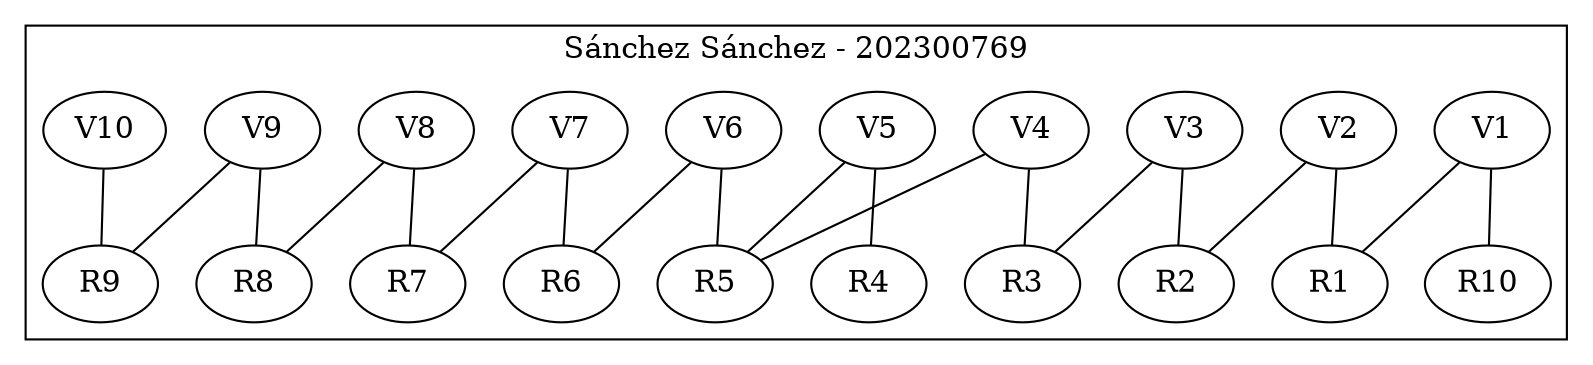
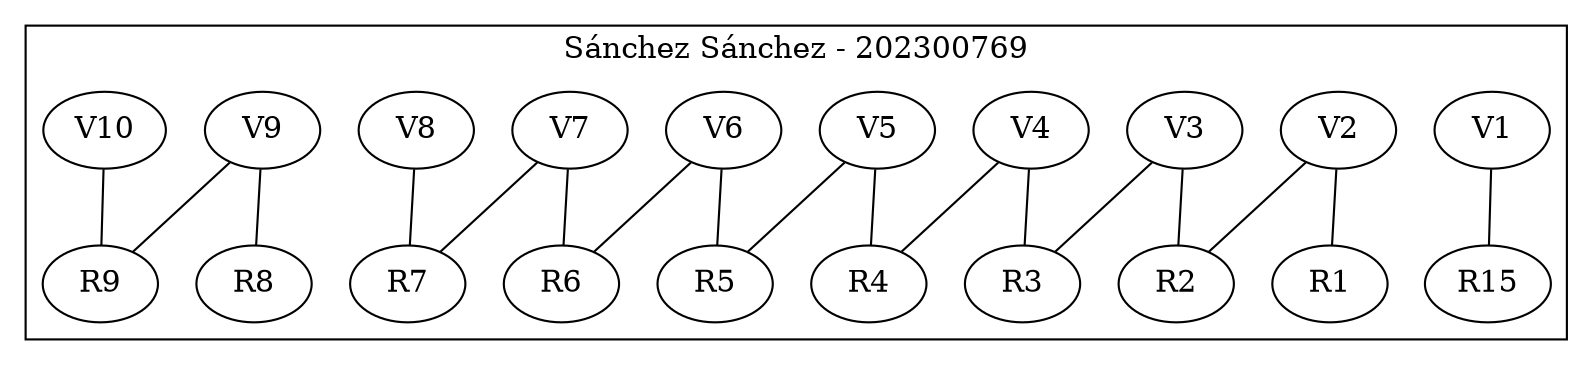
edge "V4" -- "R5": now "V4" -- "R4"
edge "V8" -- "R8": removed
edge "V1" -- "R1": removed
node "R10": label "R10" -> "R15"
